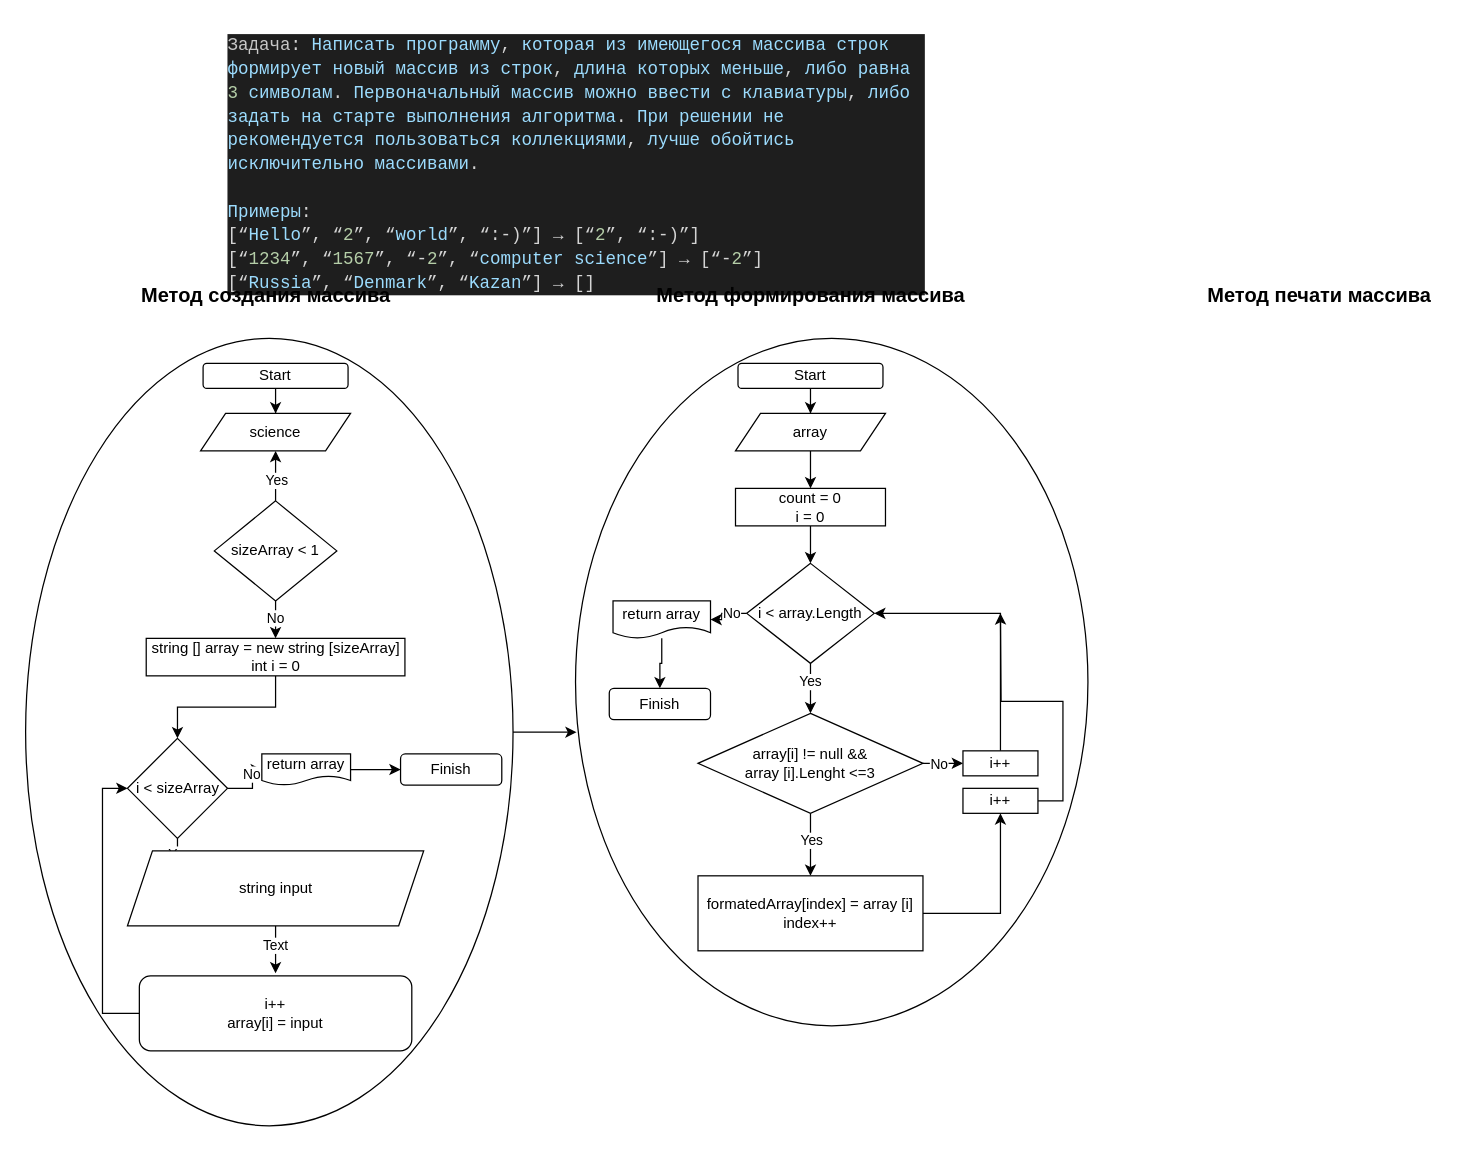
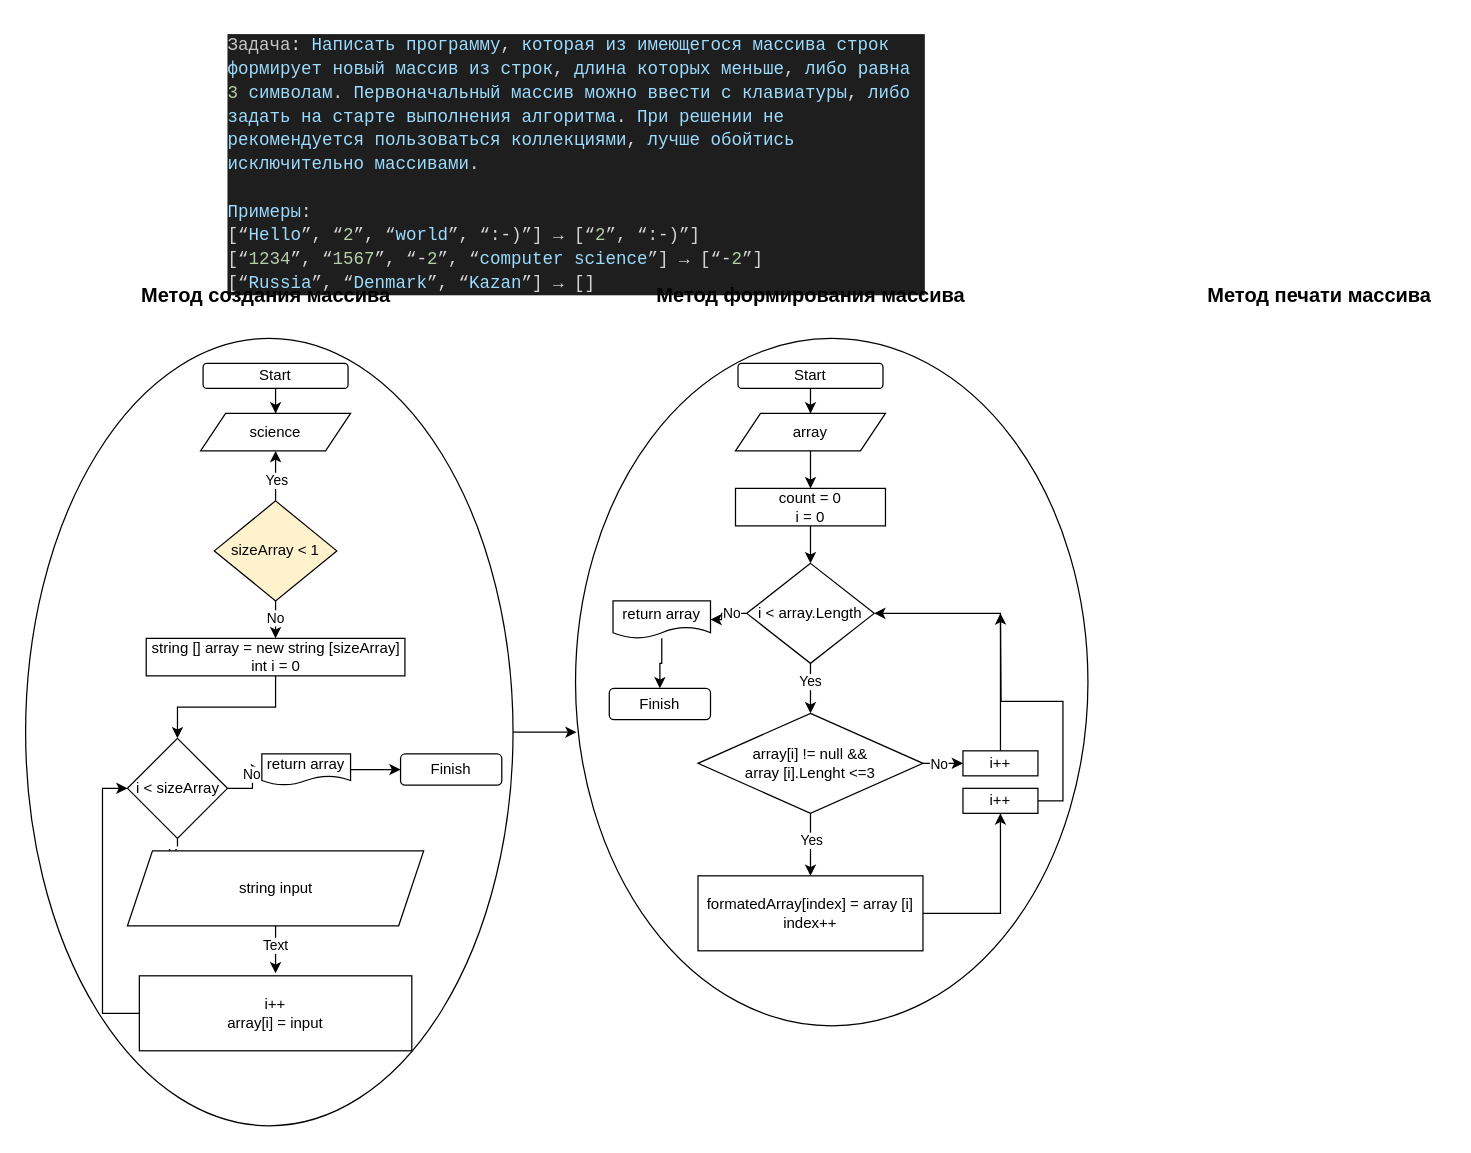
node "sizeArray < 1": fillcolor #ffffff -> #fff2cc
node "i++ array[i] = input": shape rounded rectangle -> rectangle
